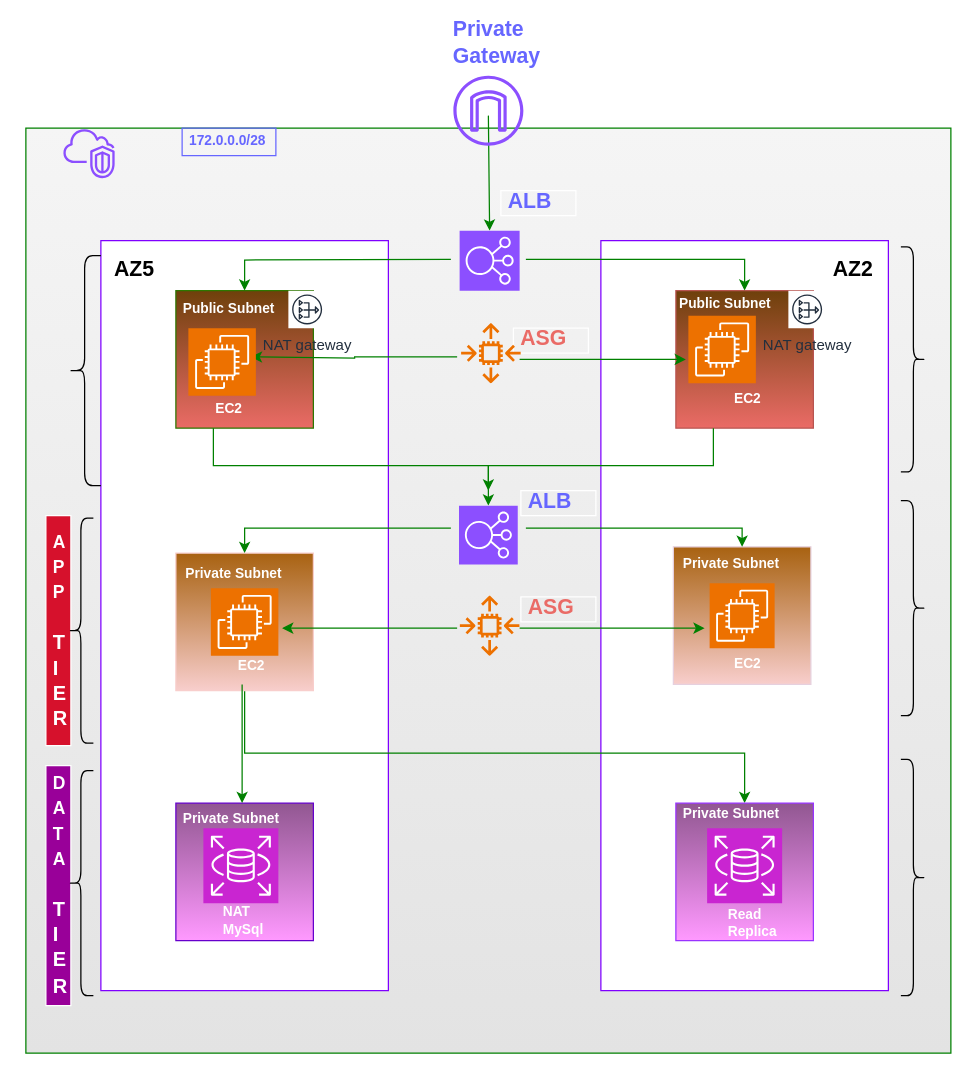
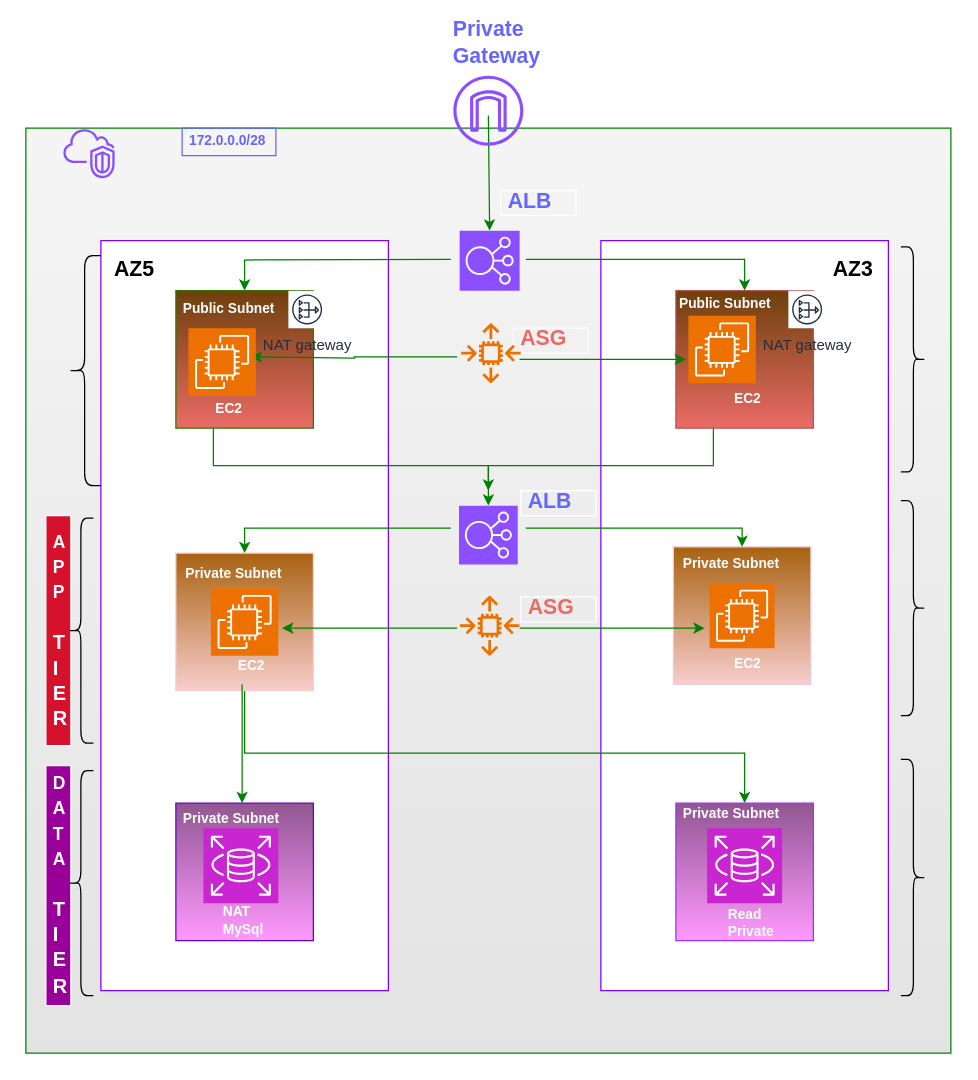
node "AZ2": label "AZ2" -> "AZ3"
node "Read Replica": label "Read Replica" -> "Read Private"
